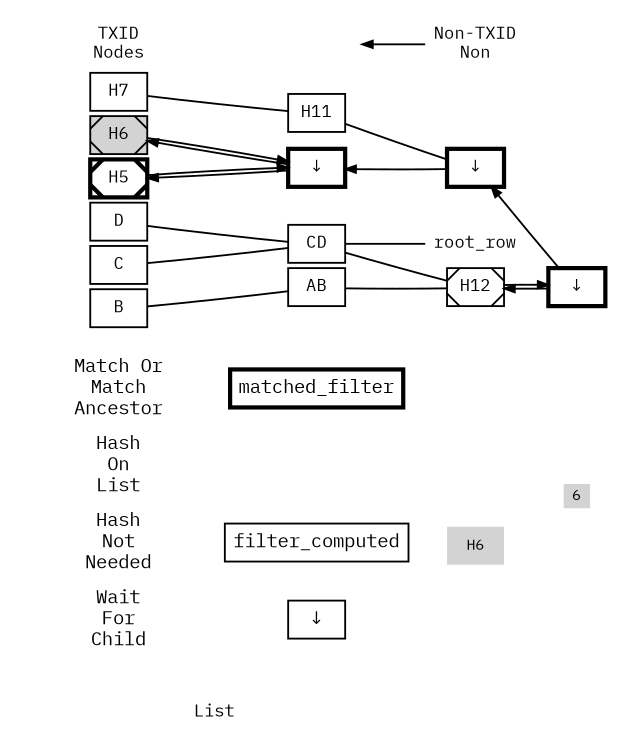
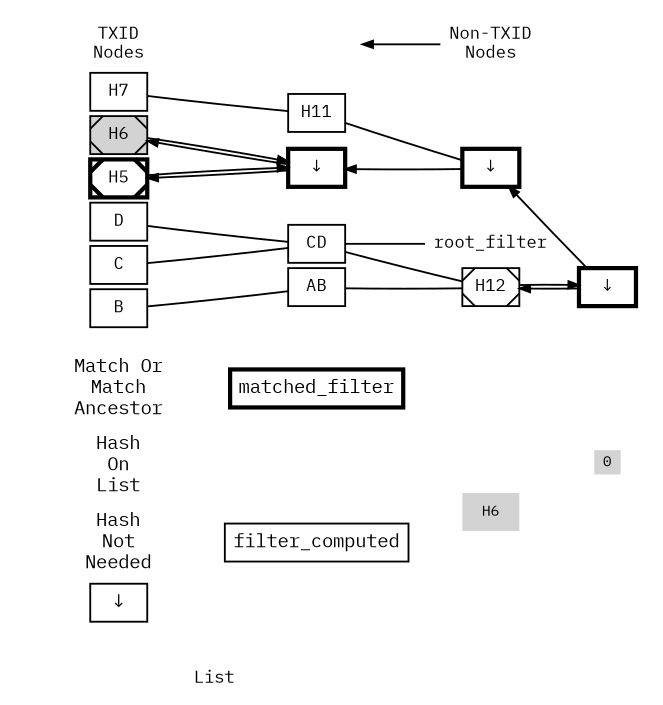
node "Non-TXID Non": label "Non-TXID Non" -> "Non-TXID Nodes"
node "root_row": label "root_row" -> "root_filter"
node "6": label "6" -> "0"
node "Wait For Child": removed
